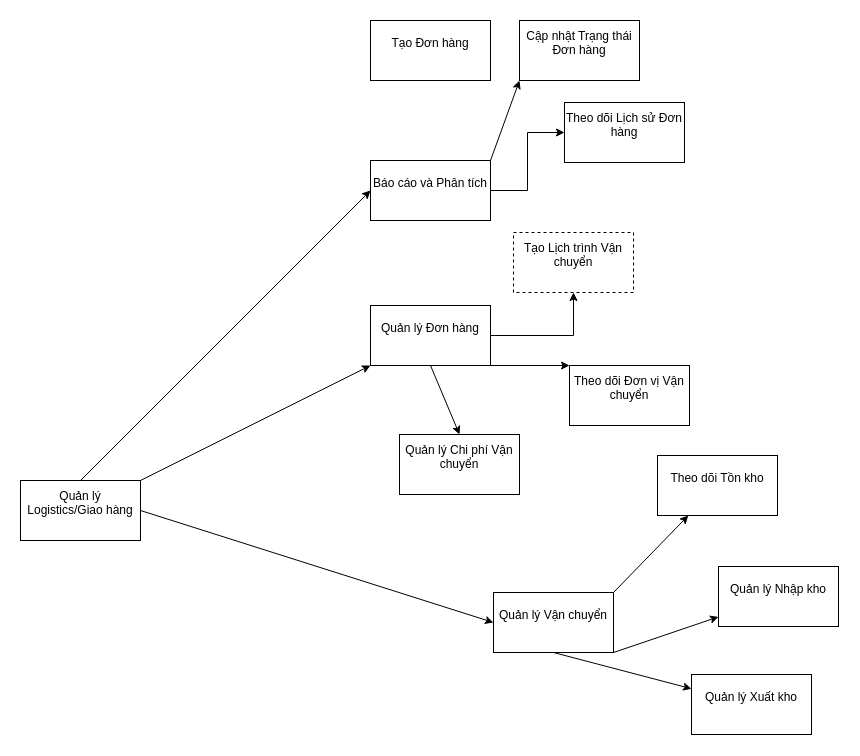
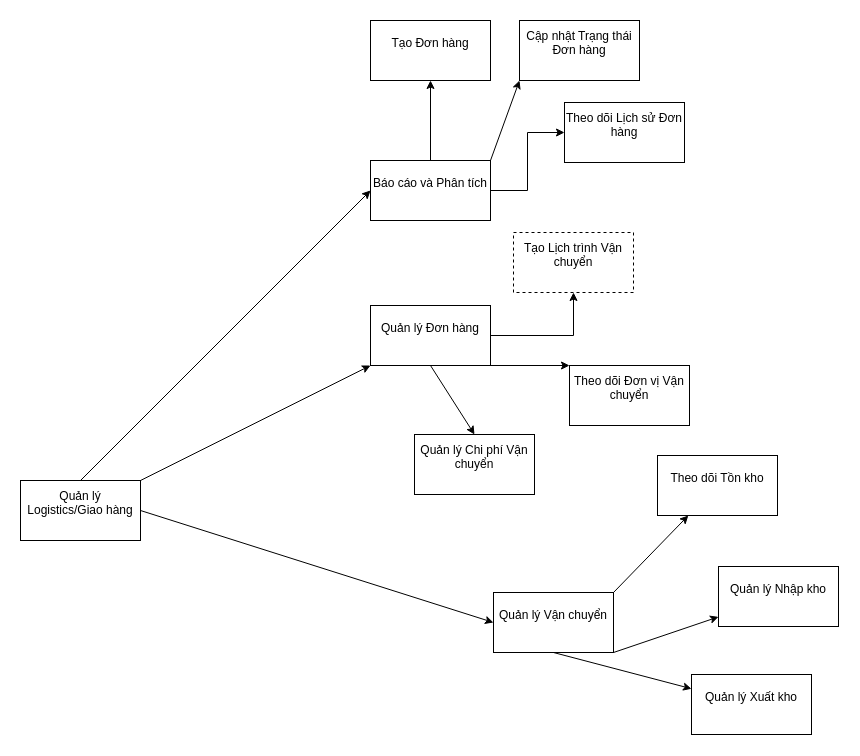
edge "Báo cáo và Phân tích" -> "Tạo Đơn hàng": added
node "Quản lý Chi phí Vận chuyển": moved (460, 465) -> (475, 465)
